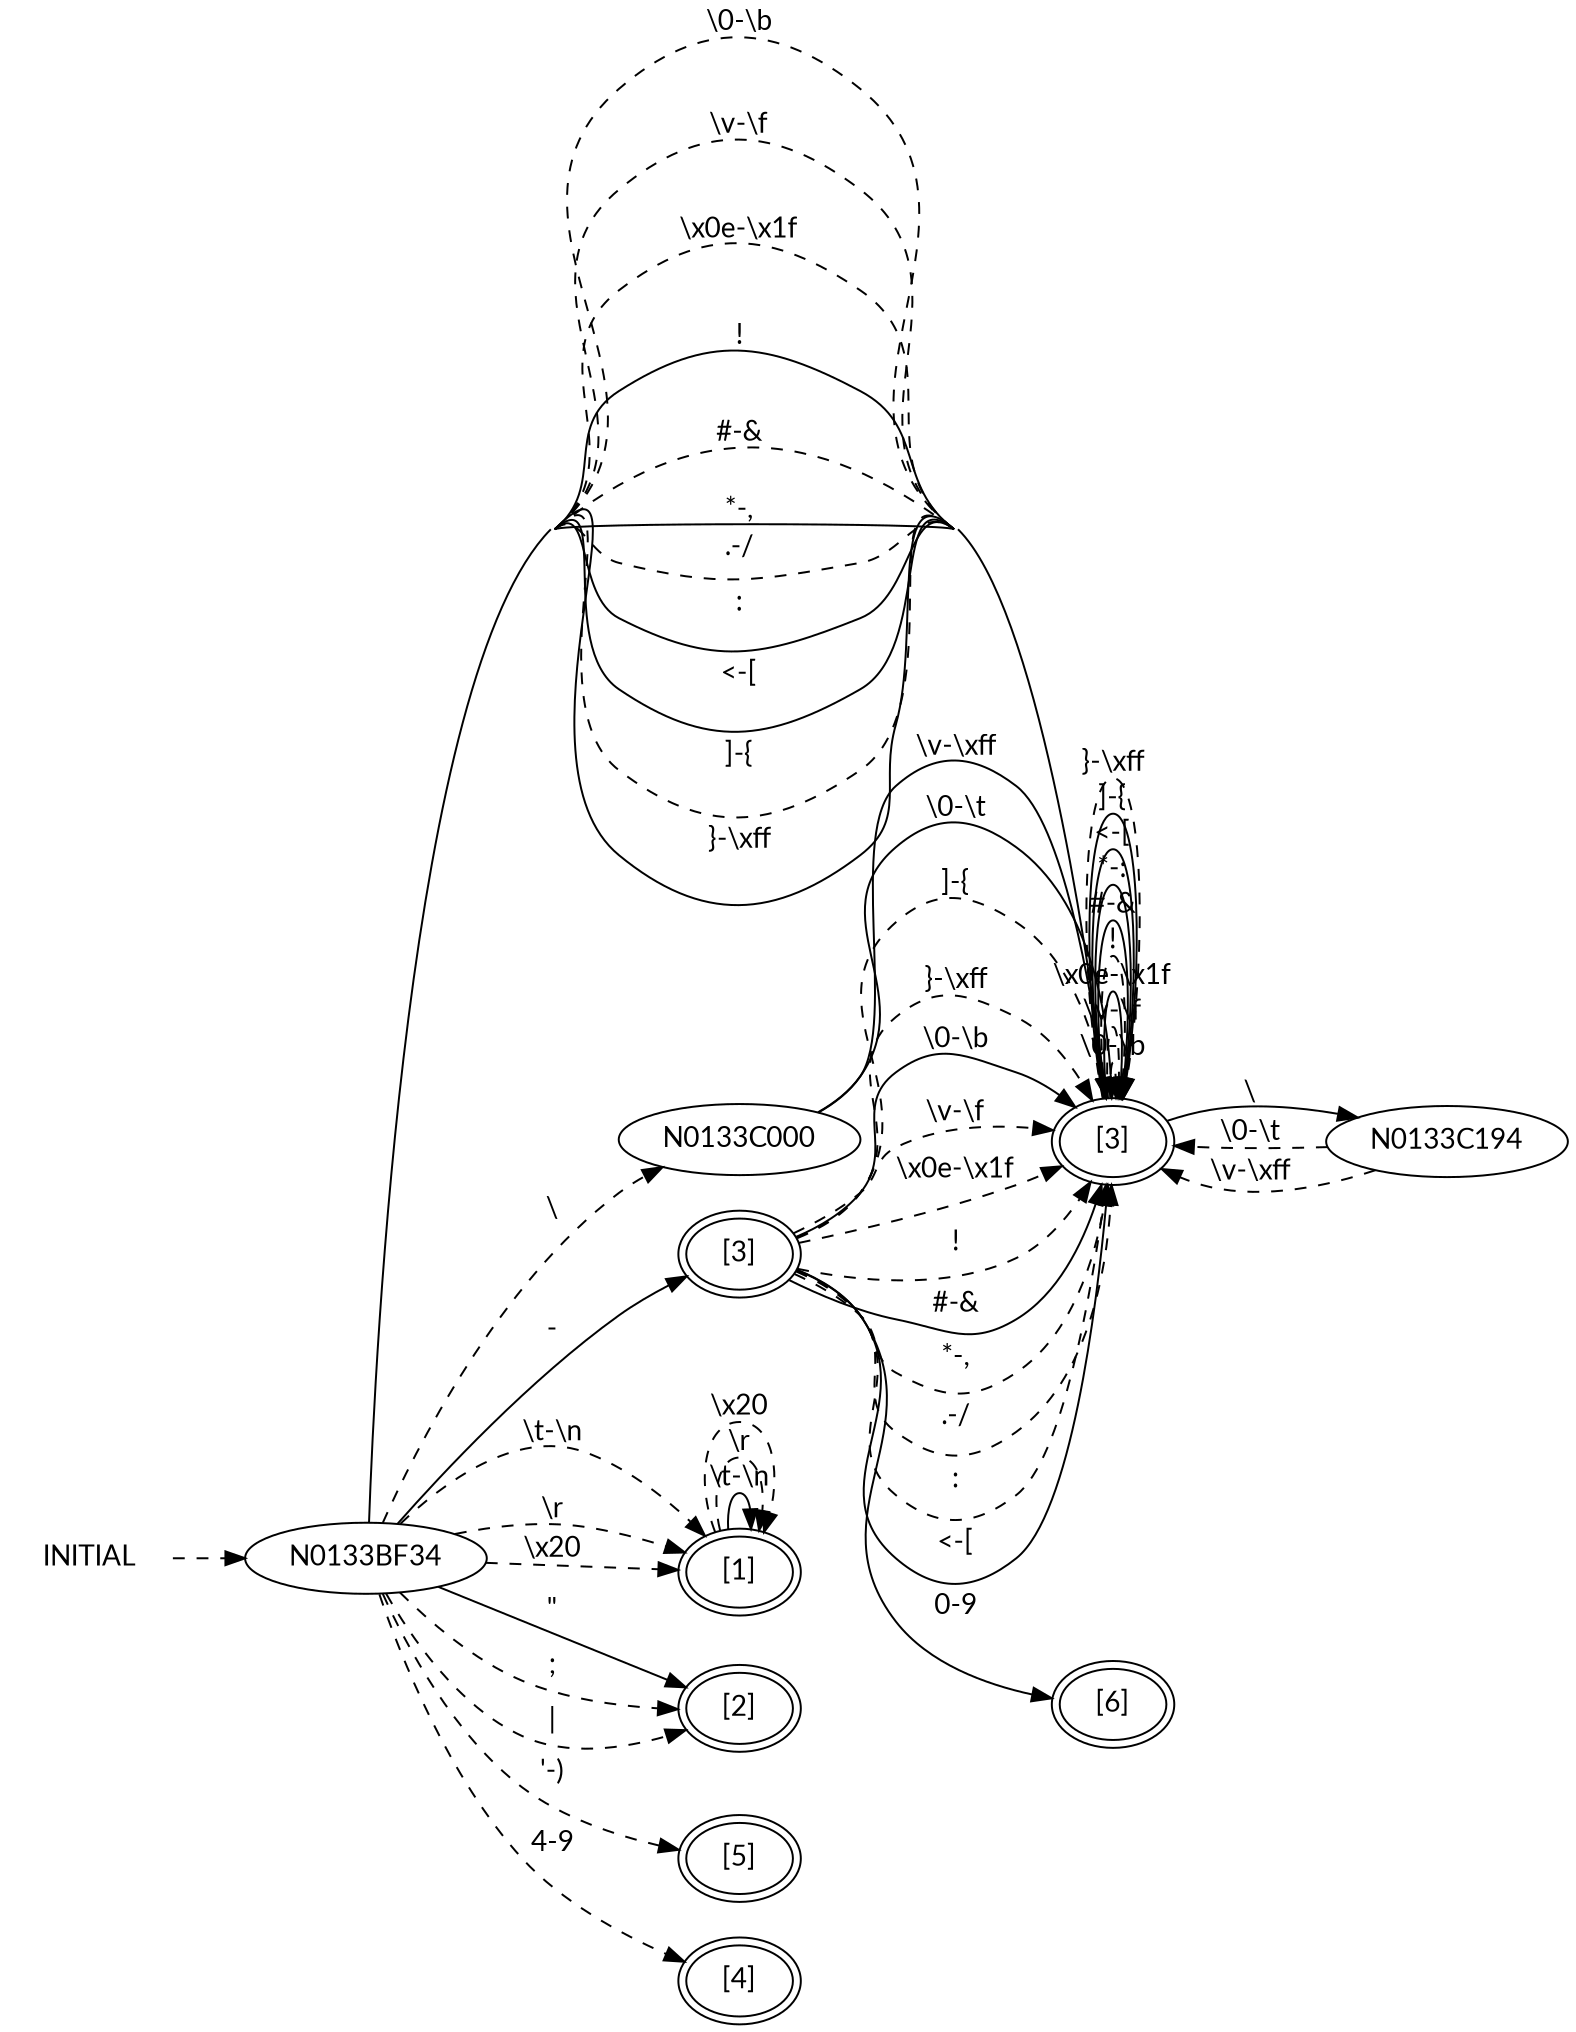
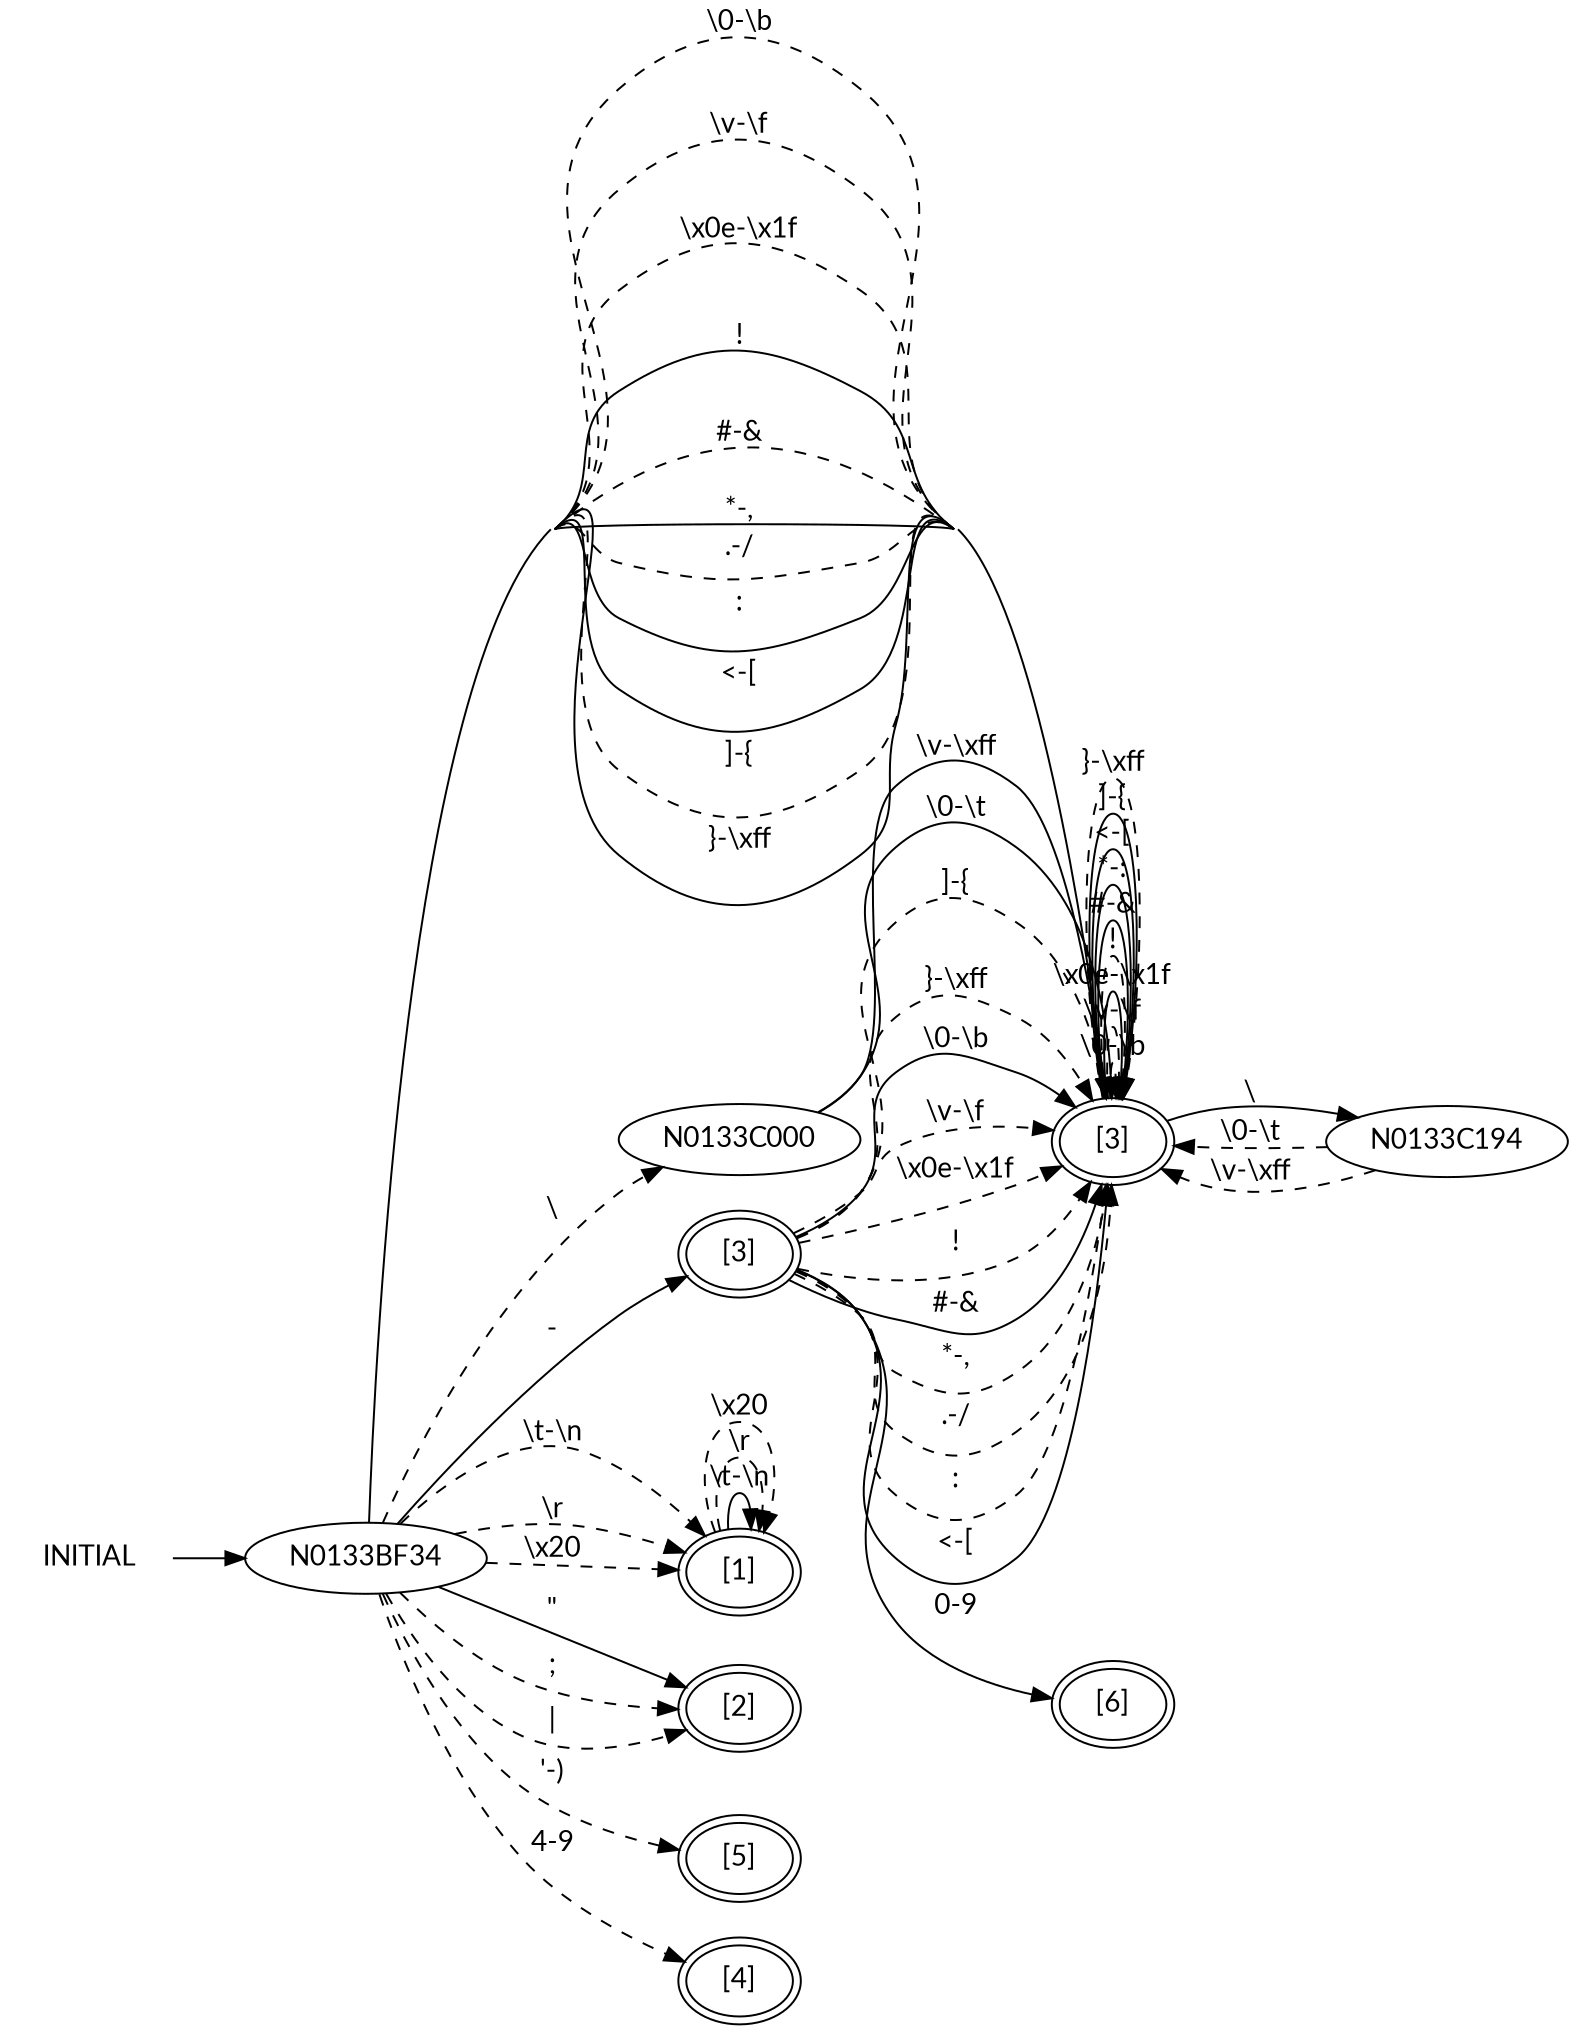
edge "INITIAL" -> "N0133BF34": style dashed -> solid
